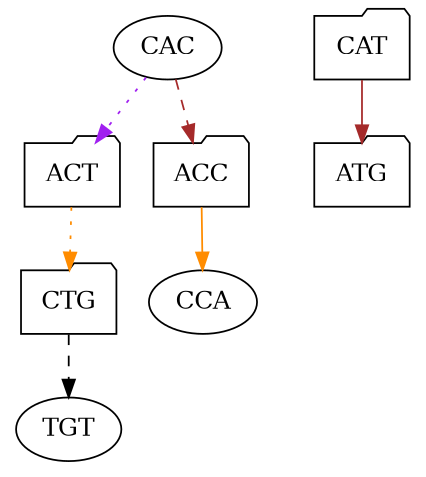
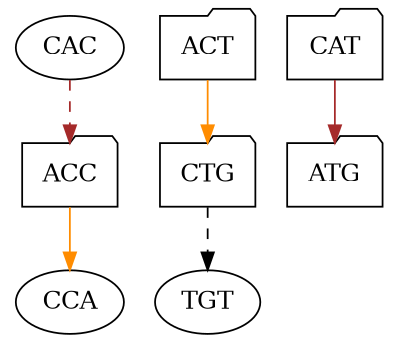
edge "CAC" -> "ACT": removed
edge "ACT" -> "CTG": style dotted -> solid
